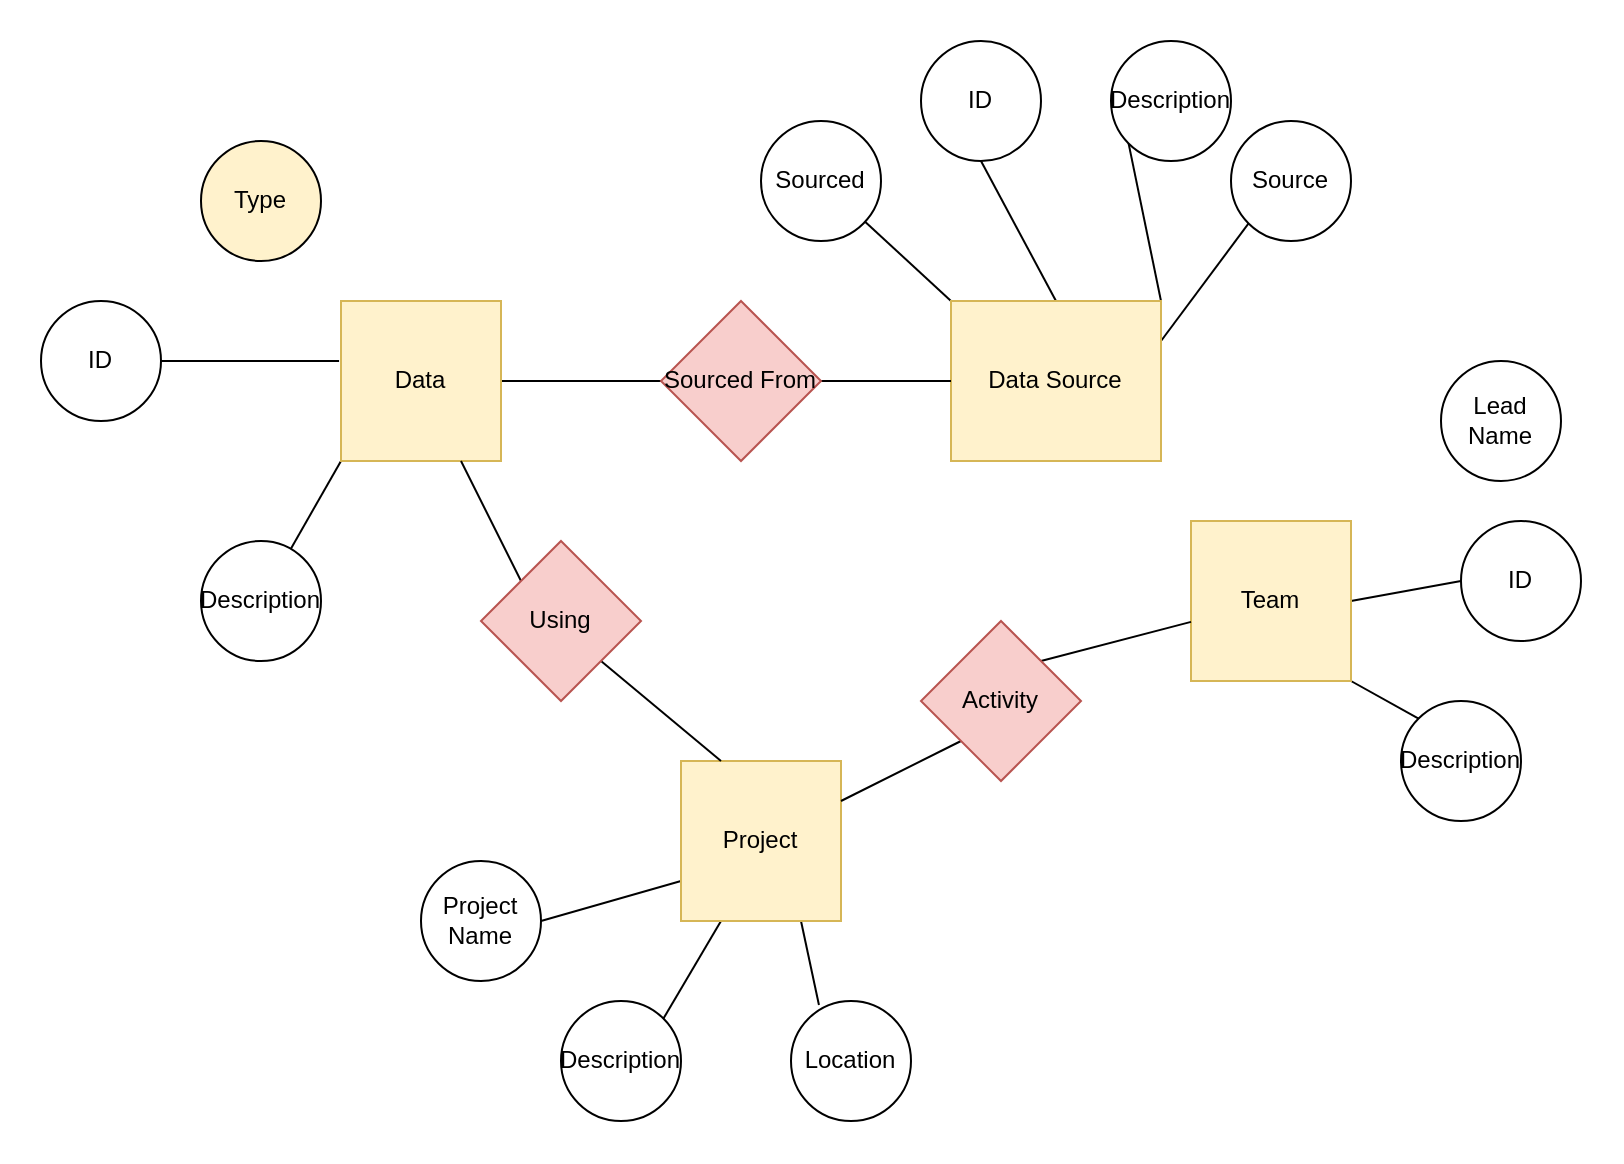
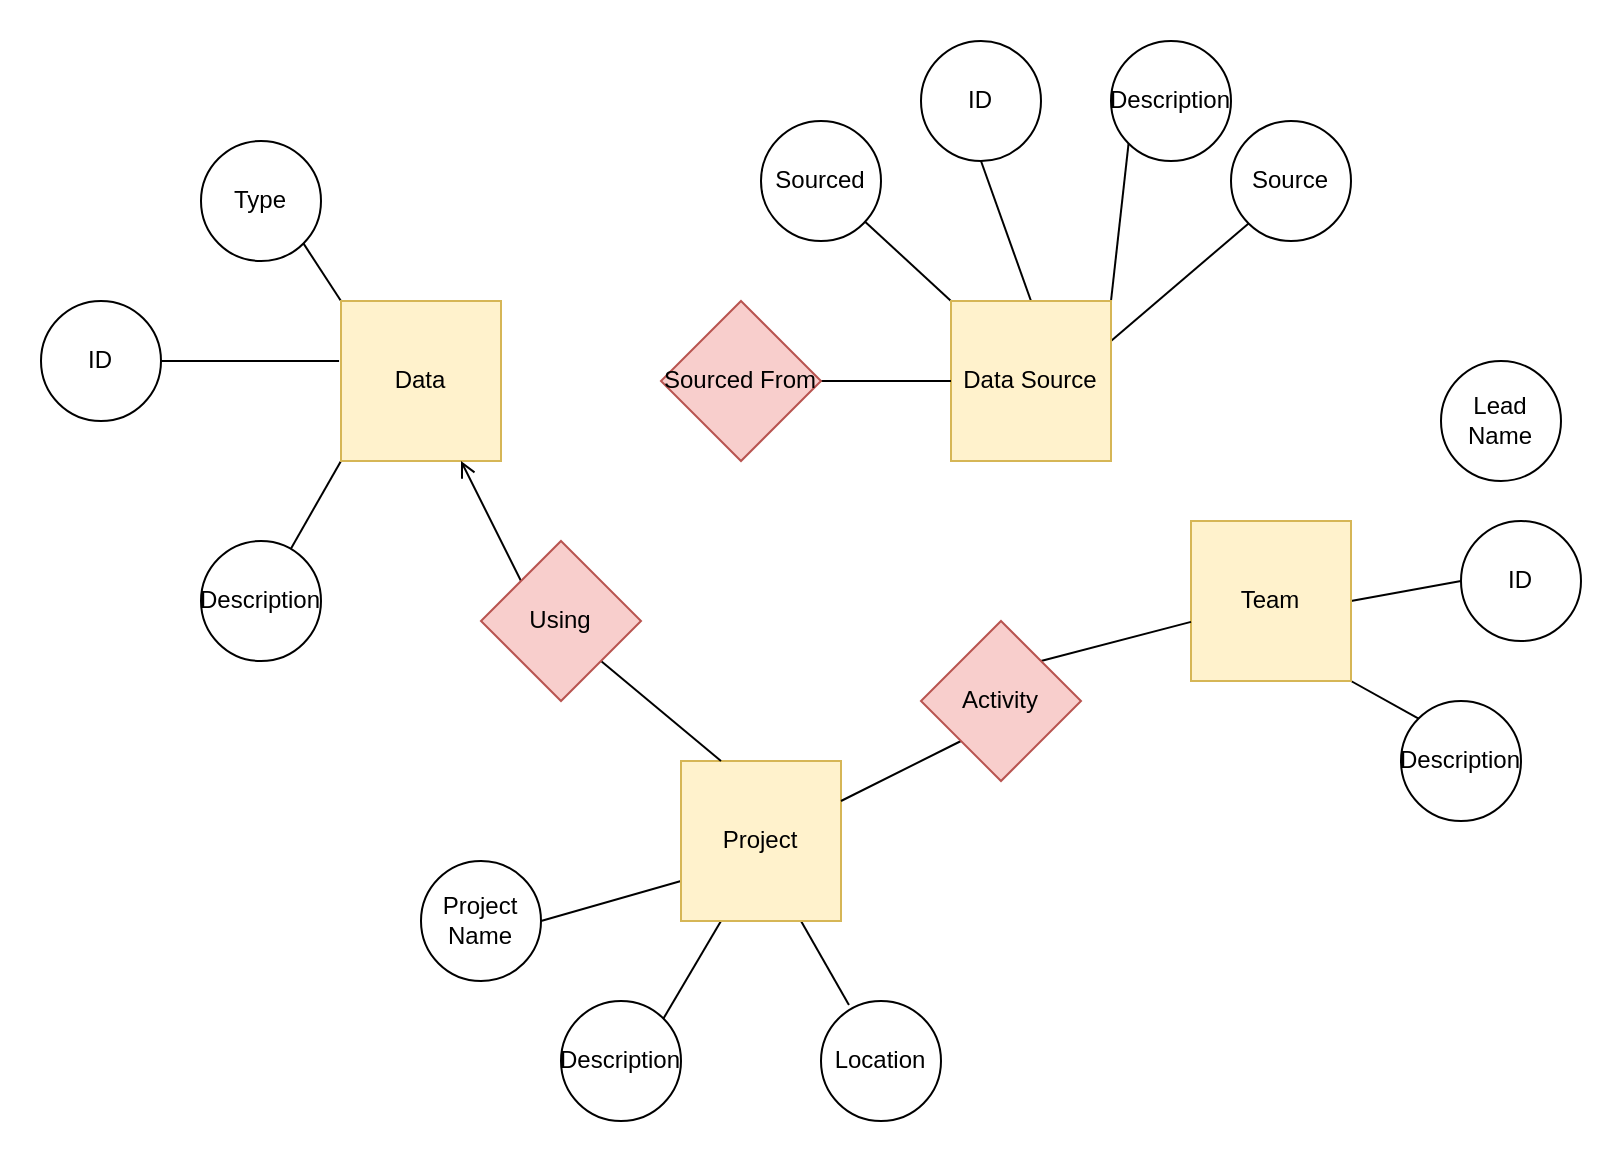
node "Type": fillcolor #fff2cc -> #ffffff
edge "Type" -- "Data": added
edge "Data" -- "Sourced From": removed
node "Data Source": size 210x160 -> 160x160
edge "Data" -- "Using": arrowhead none -> open
node "Location": moved (851, 1061) -> (881, 1061)
